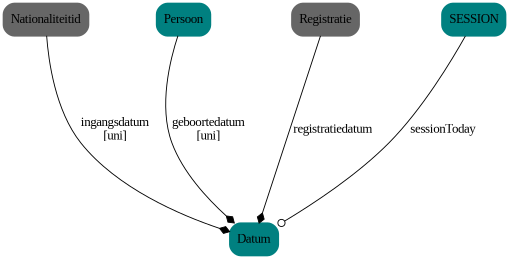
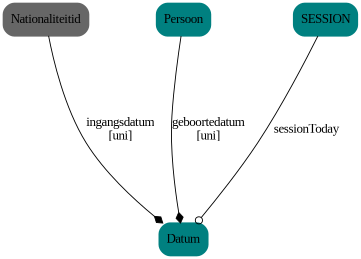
node "Registratie": removed
